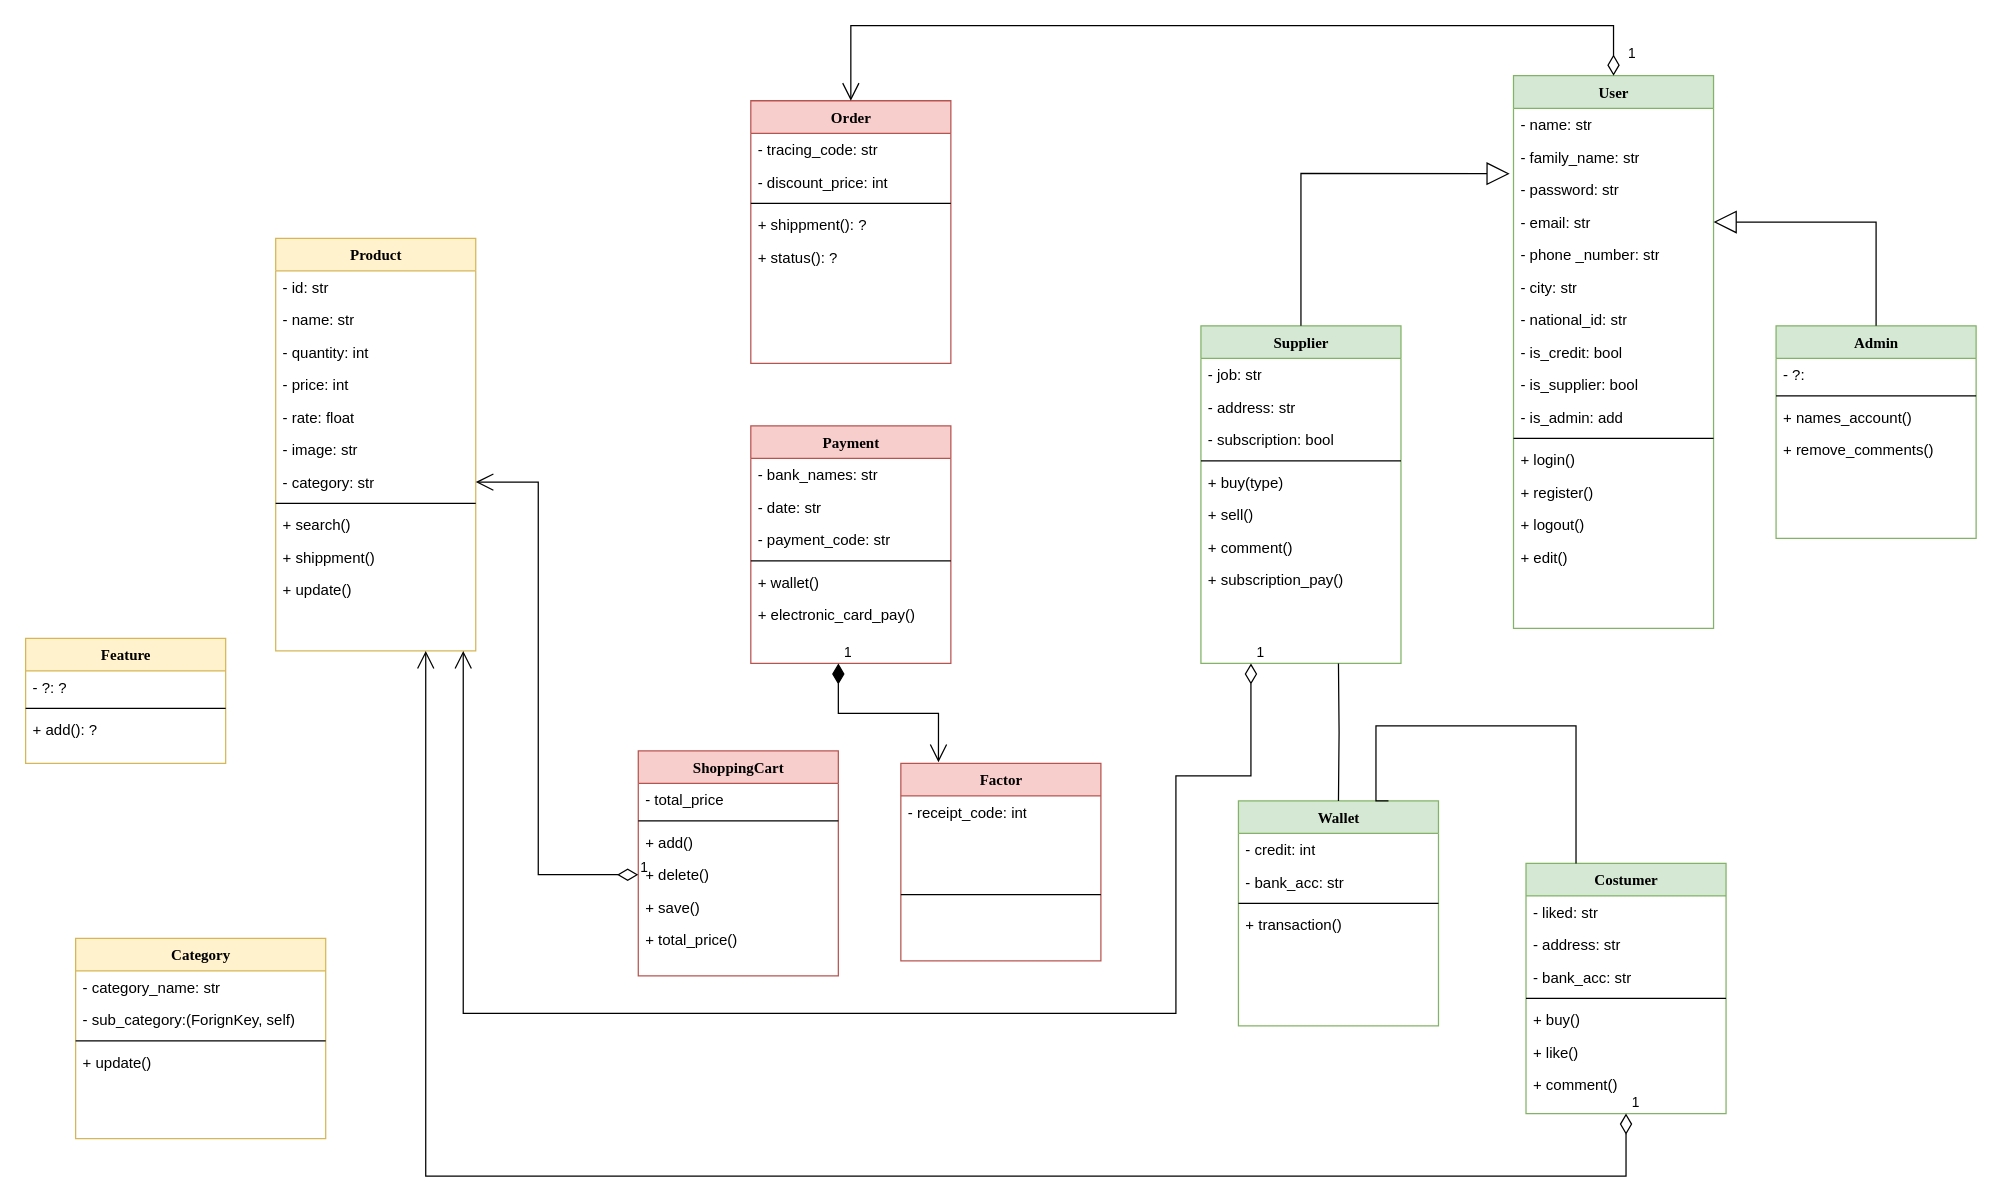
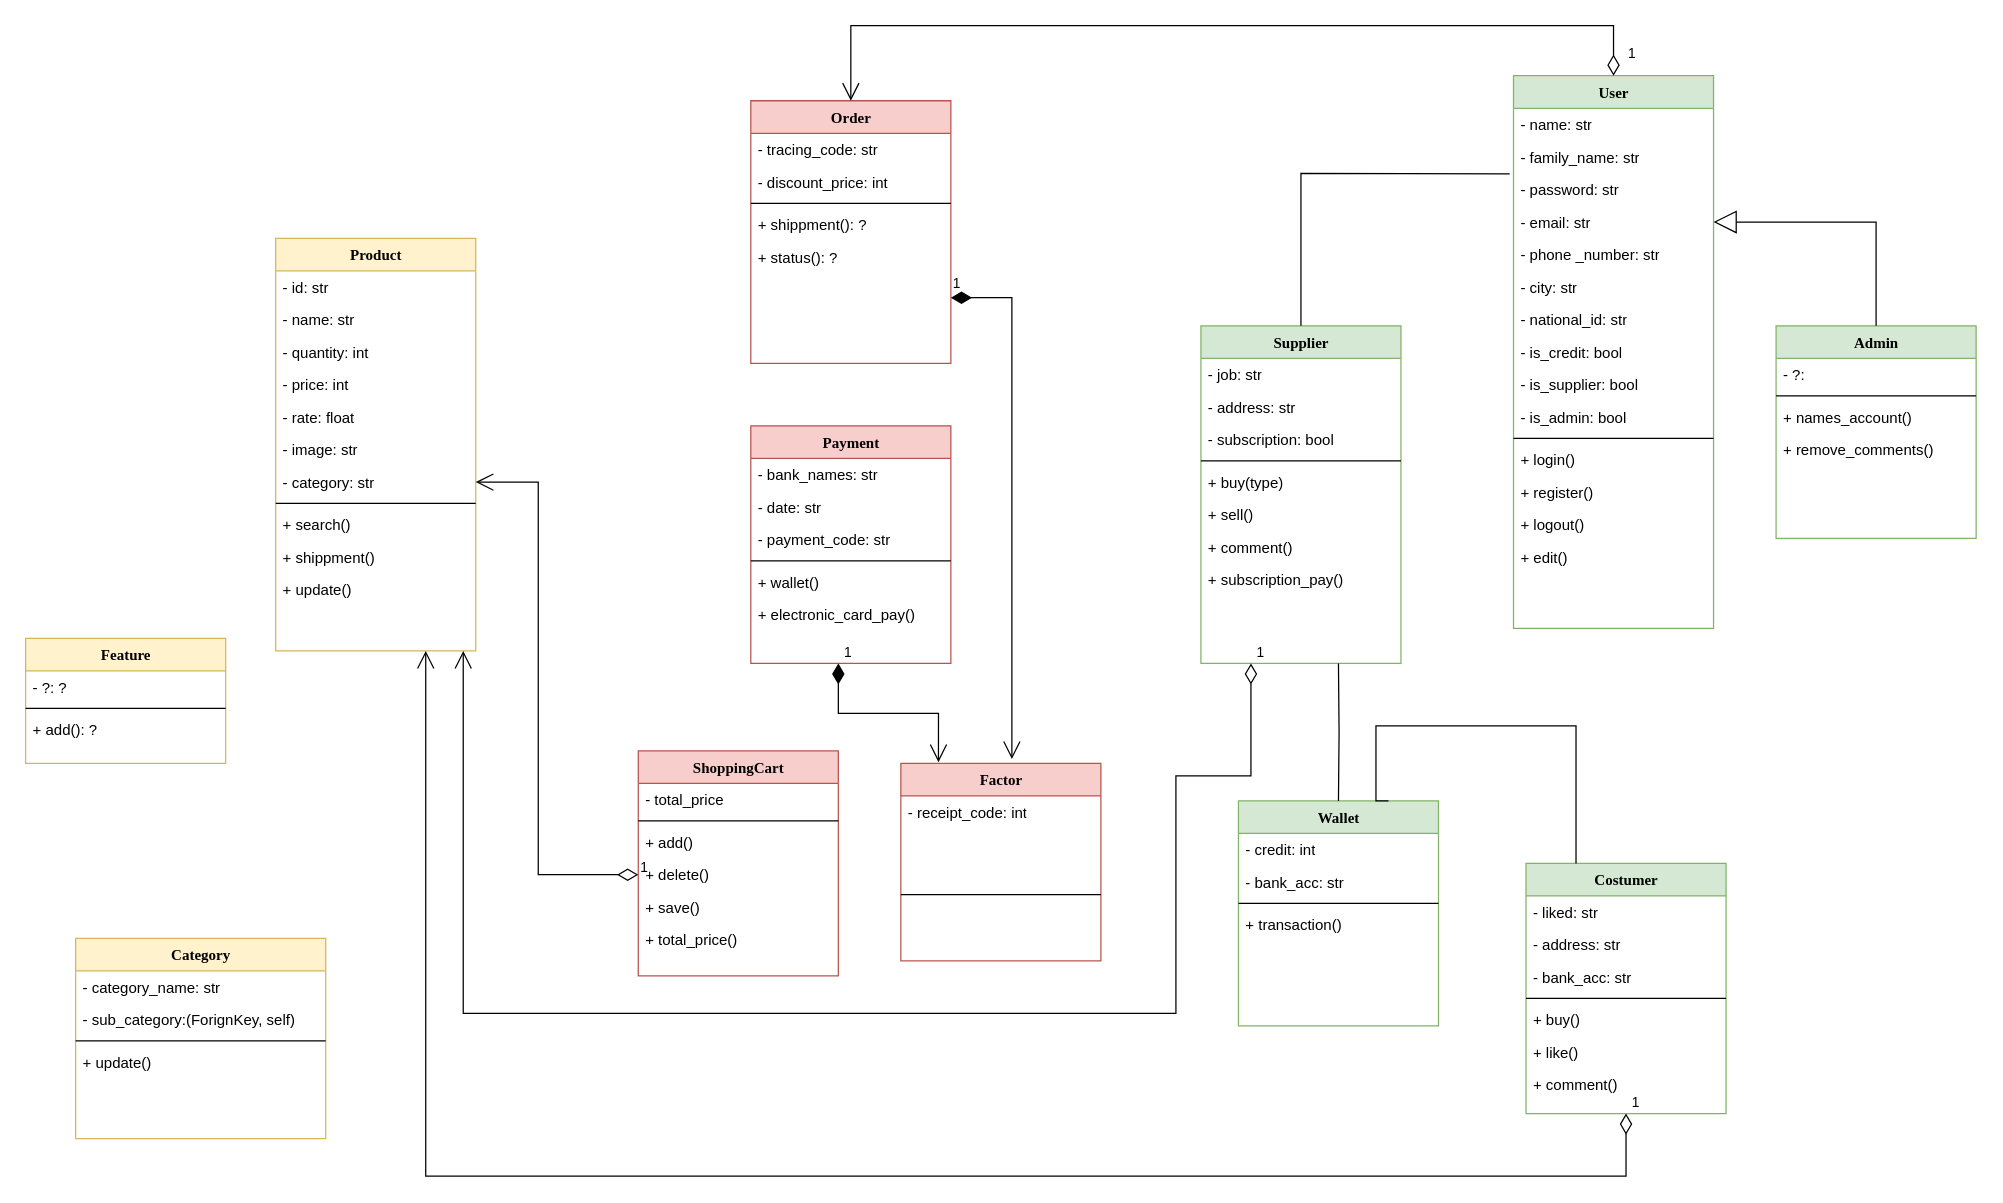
edge "Supplier" -> "- password: str": arrowhead block -> none
node "- is_admin: add": label "- is_admin: add" -> "- is_admin: bool"
edge "Order" -- "Factor": added, label "1"
